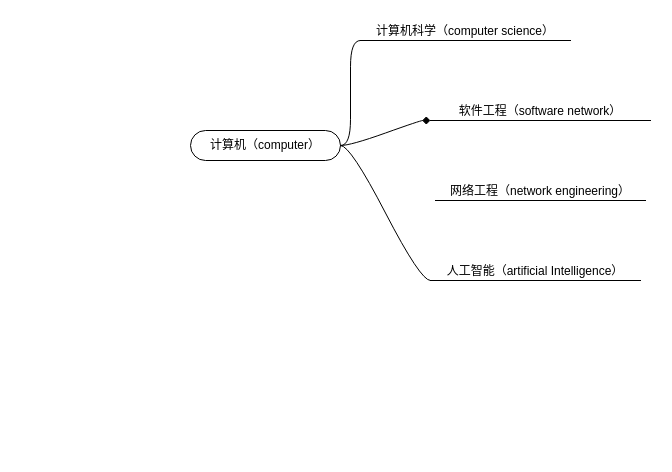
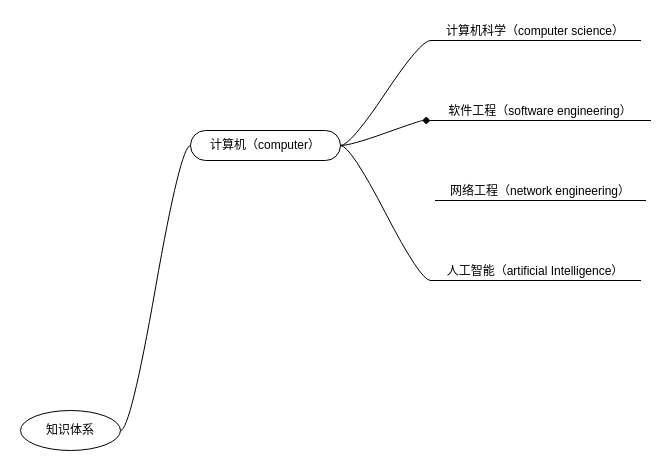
node "计算机科学（computer science）": moved (466, 31) -> (536, 31)
node "软件工程（software network）": label "软件工程（software network）" -> "软件工程（software engineering）"
edge "计算机（computer）" -- "知识体系": added
node "知识体系": added
